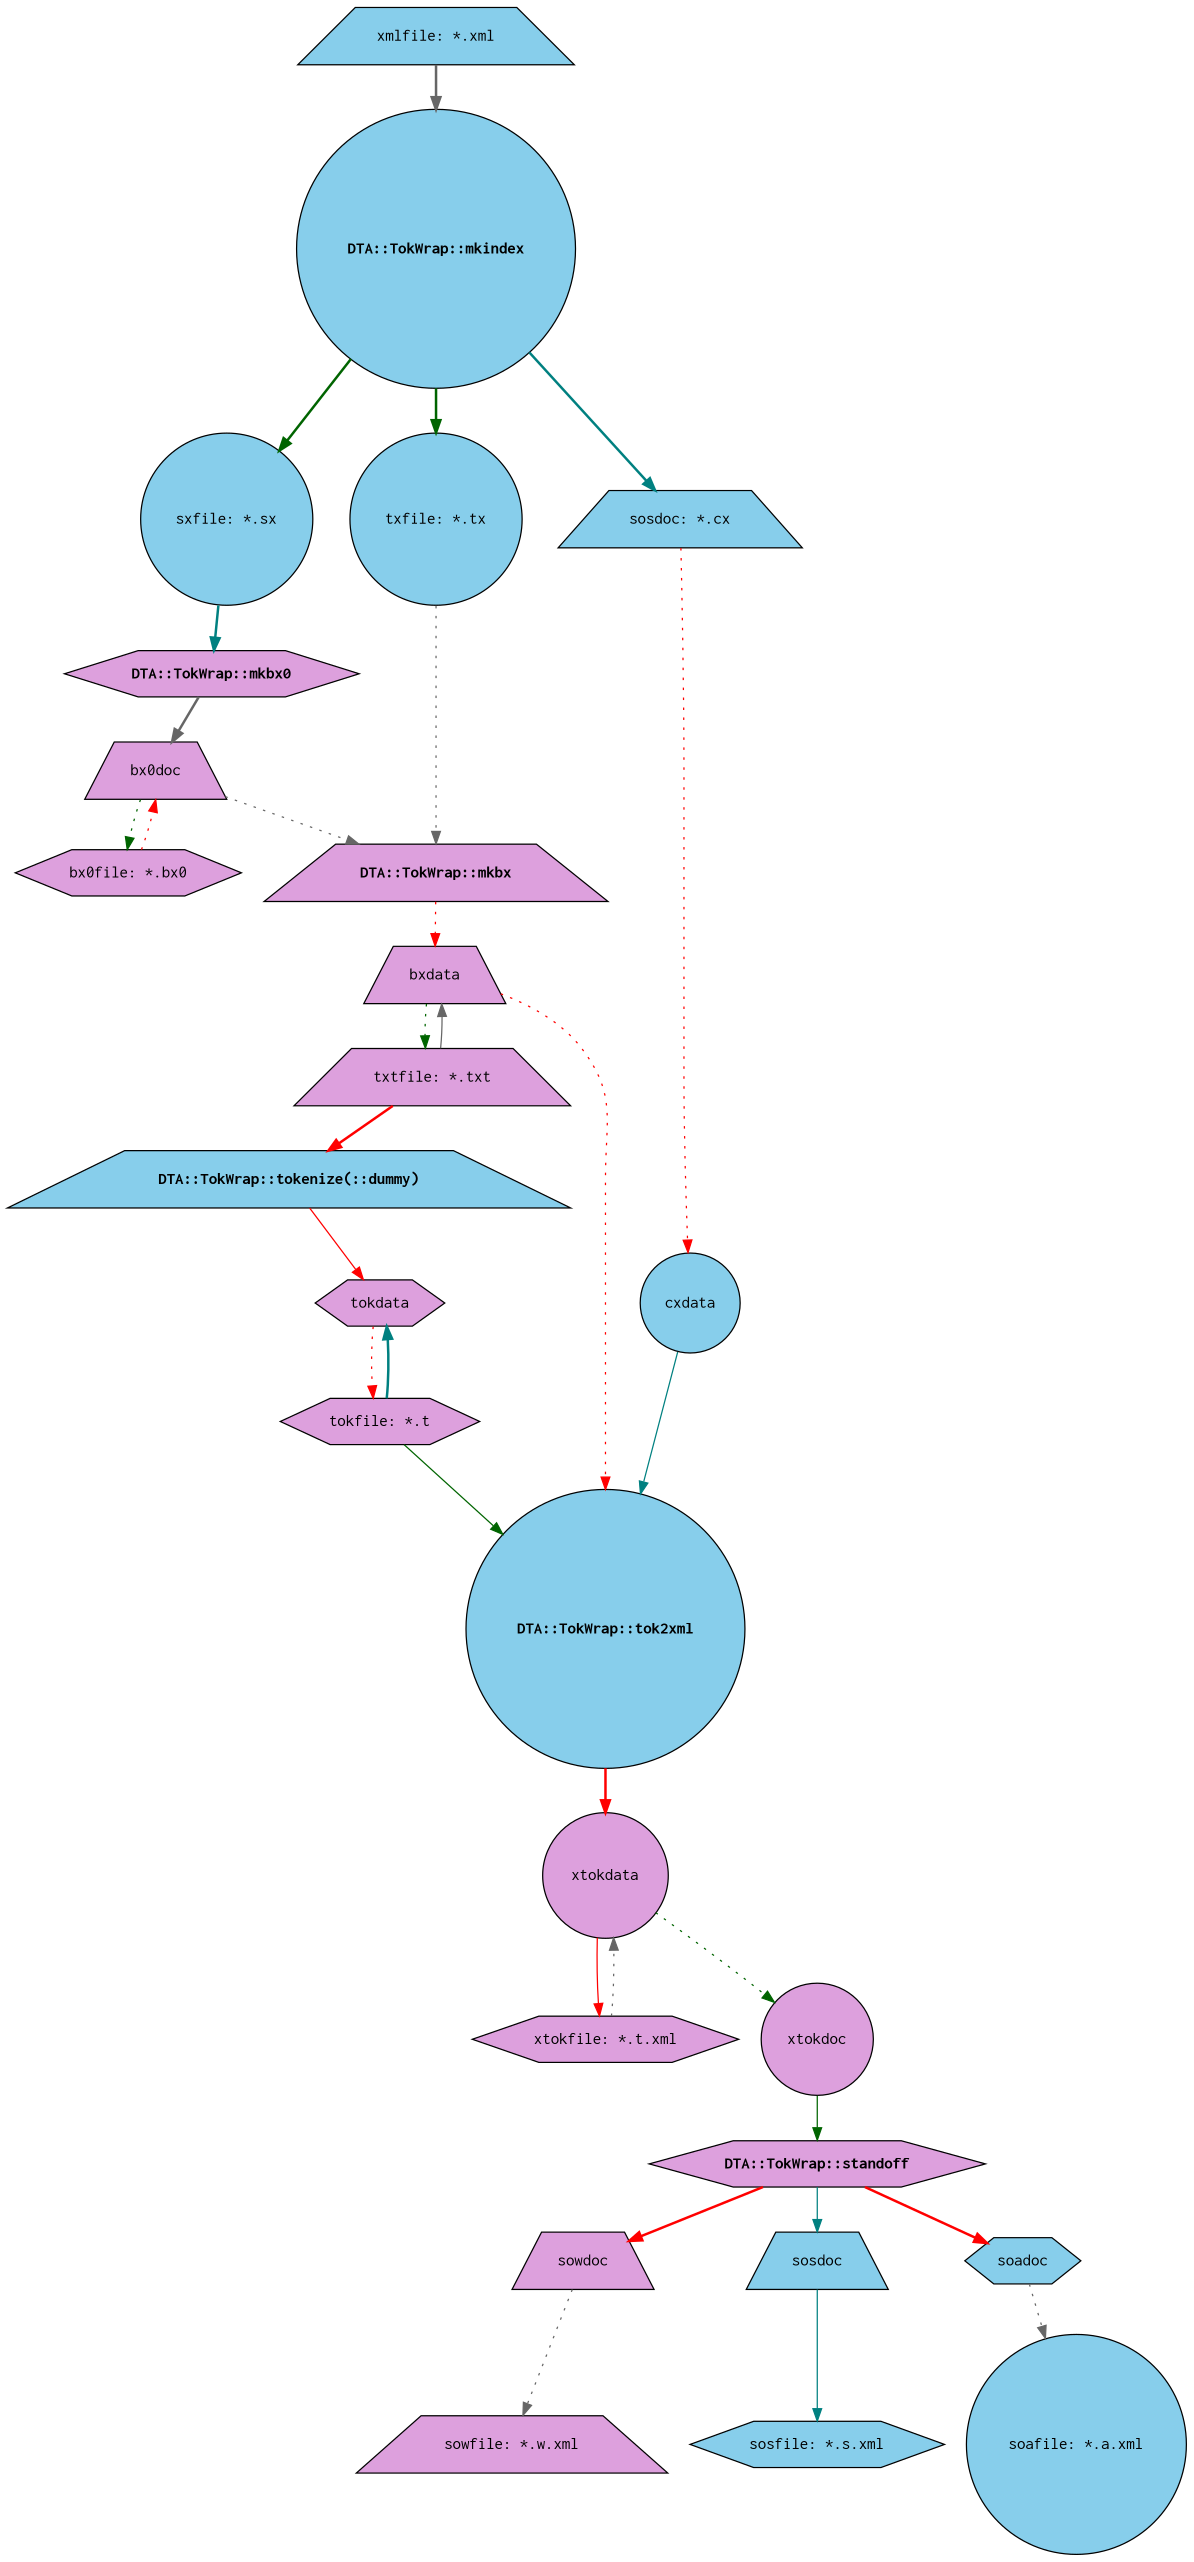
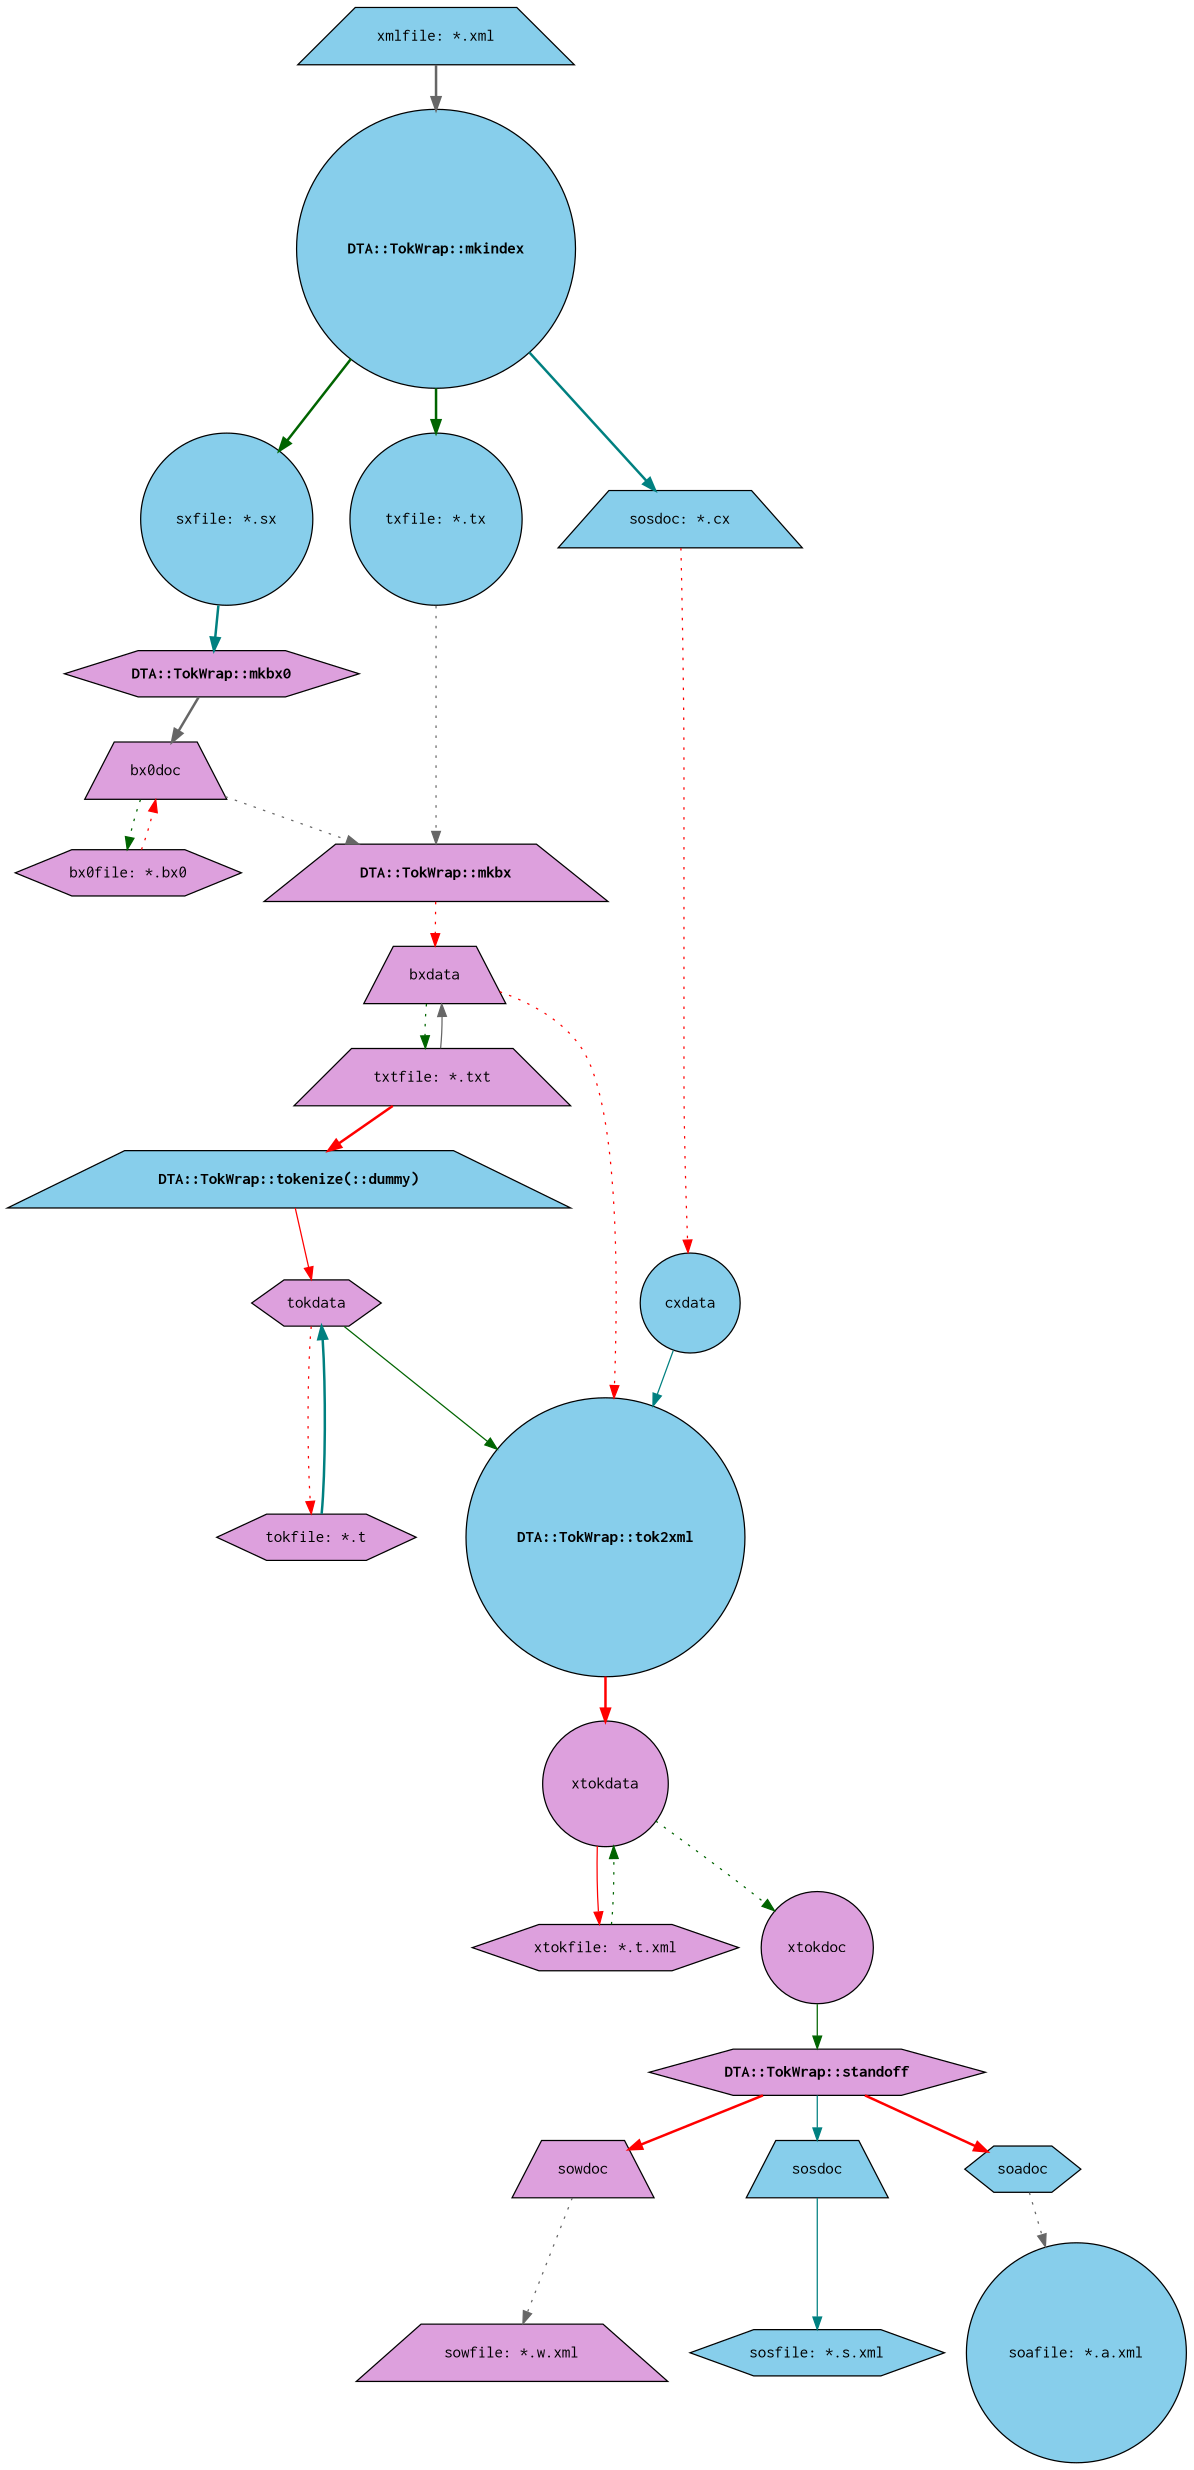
edge "tokfile: *.t" -> "DTA::TokWrap::tok2xml": now "tokdata" -> "DTA::TokWrap::tok2xml"
edge "xtokfile: *.t.xml" -> "xtokdata": color gray40 -> darkgreen
